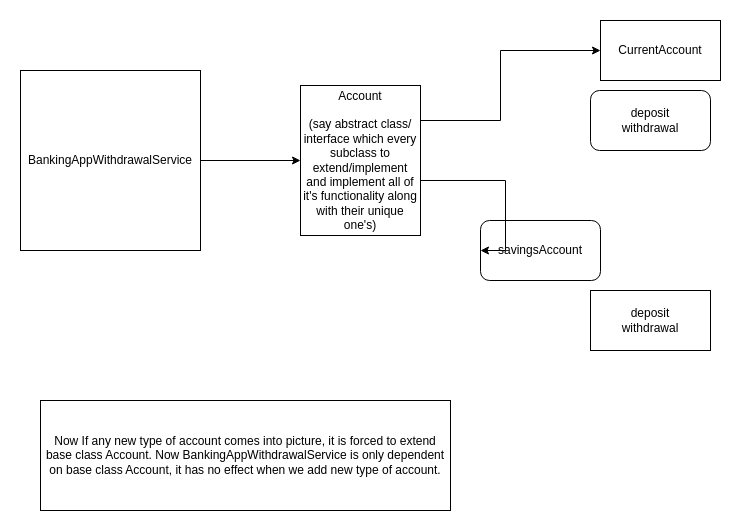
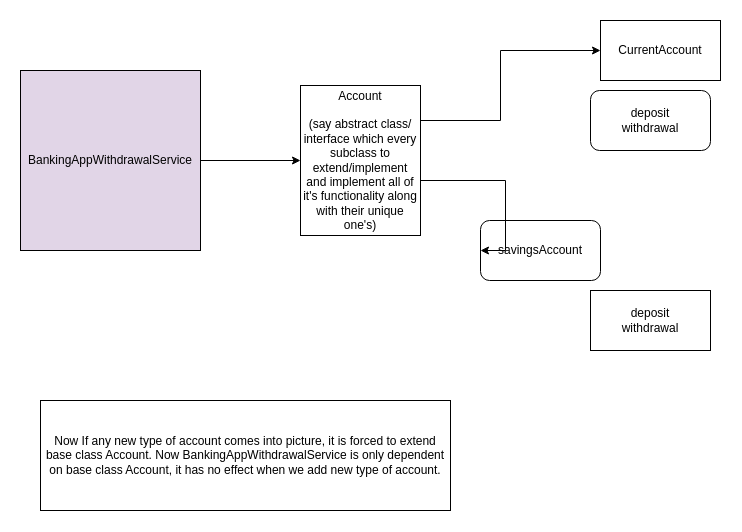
node "BankingAppWithdrawalService": fillcolor #ffffff -> #e1d5e7
